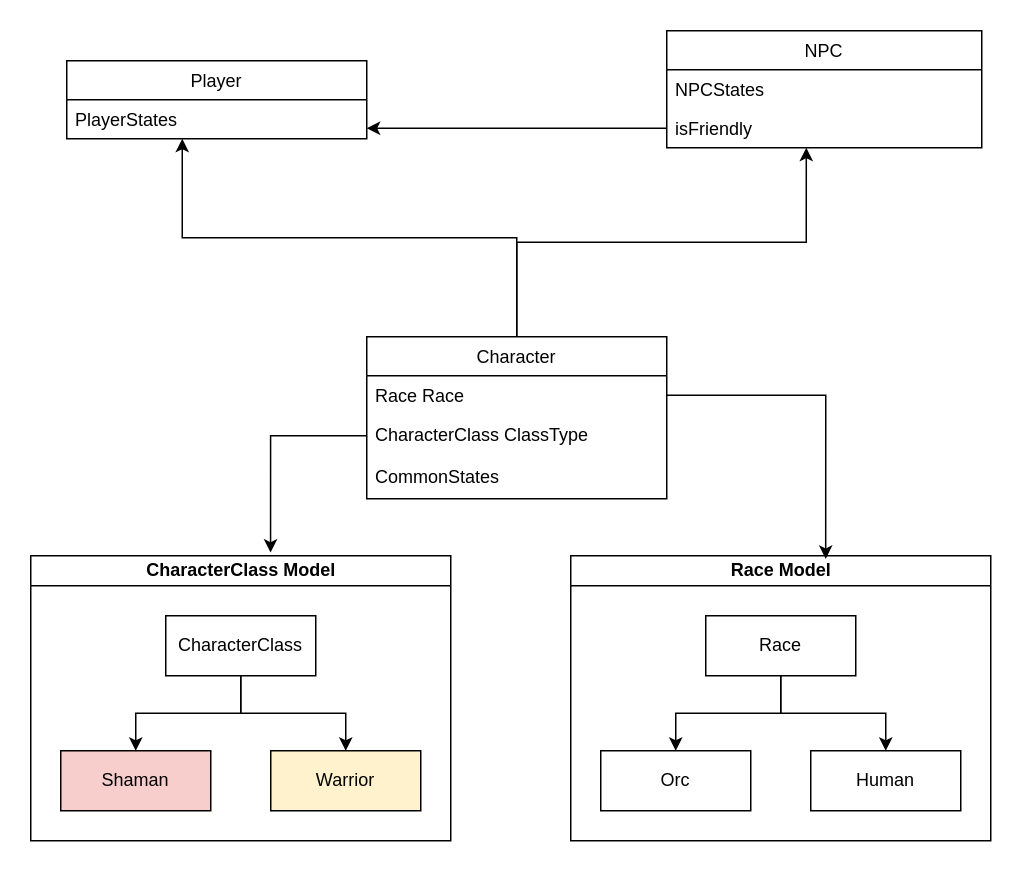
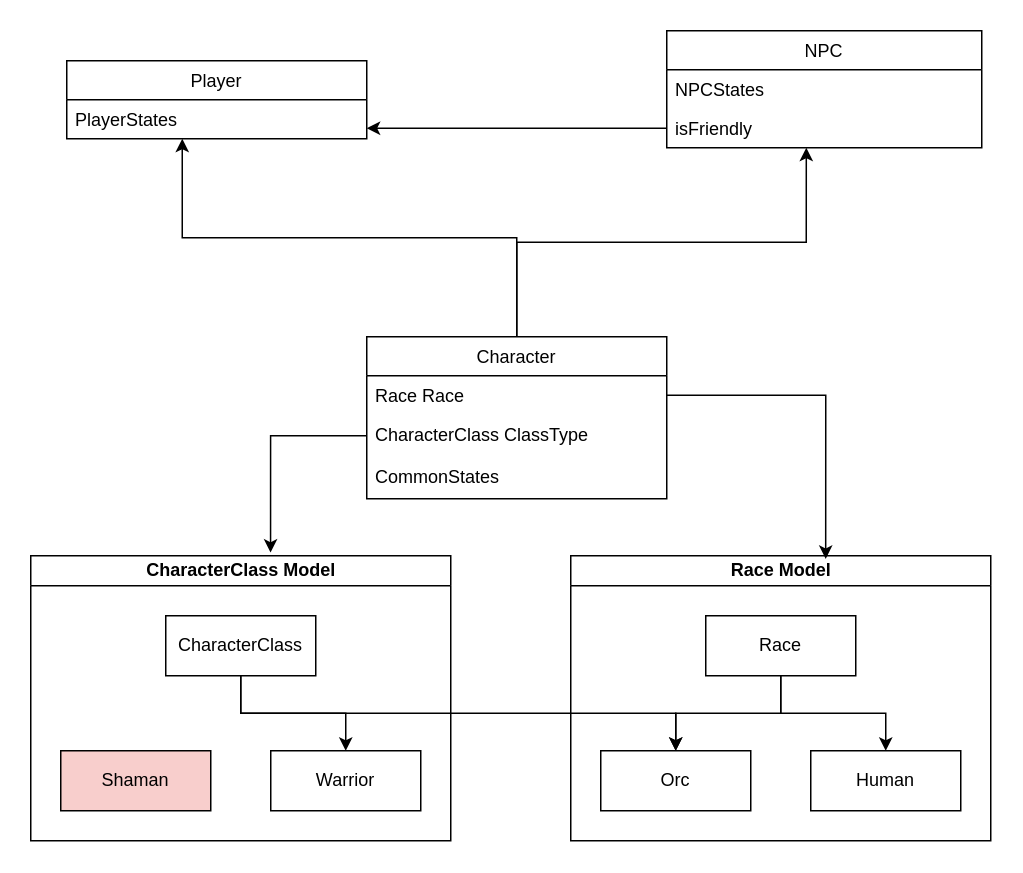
edge "CharacterClass" -> "Shaman": now "CharacterClass" -> "Orc"
node "Warrior": fillcolor #fff2cc -> #ffffff
